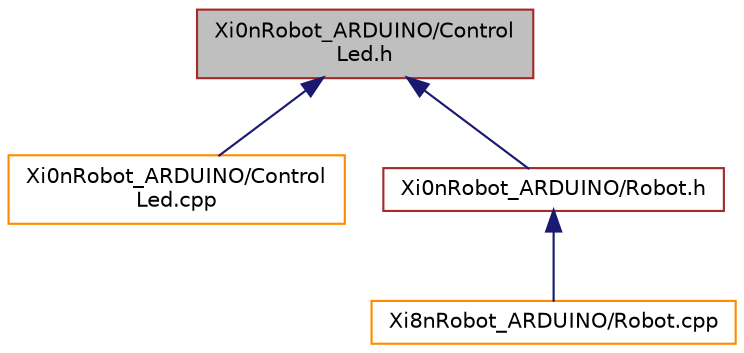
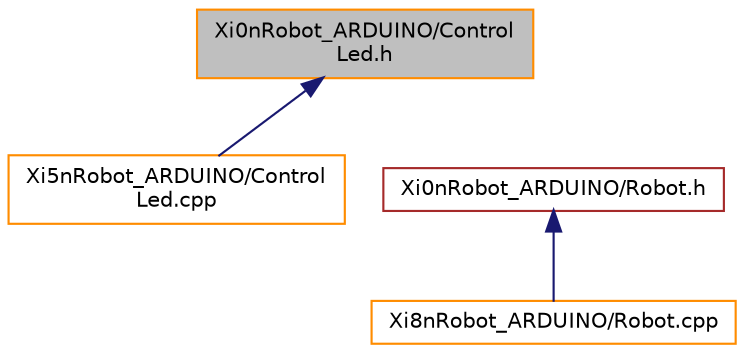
node "Xi0nRobot_ARDUINO/Control Led.h": color brown -> darkorange
edge "Xi0nRobot_ARDUINO/Robot.h" -> "Xi0nRobot_ARDUINO/Control Led.h": removed
node "Xi0nRobot_ARDUINO/Control Led.cpp": label "Xi0nRobot_ARDUINO/Control Led.cpp" -> "Xi5nRobot_ARDUINO/Control Led.cpp"
